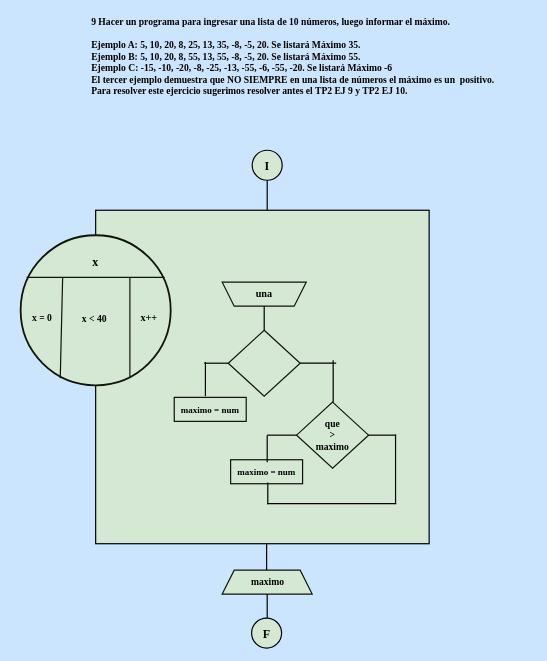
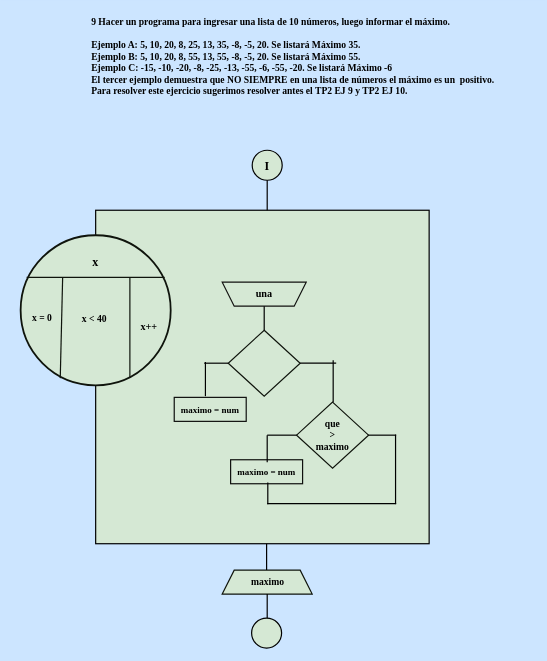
node "x++": moved (149, 318) -> (149, 327)
node "F": removed
